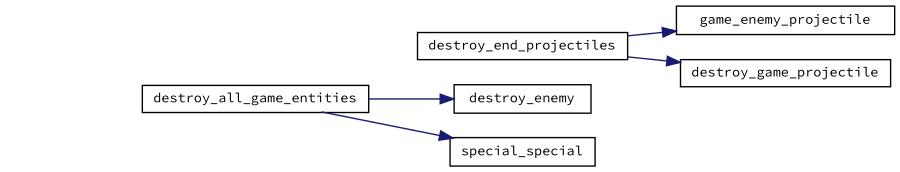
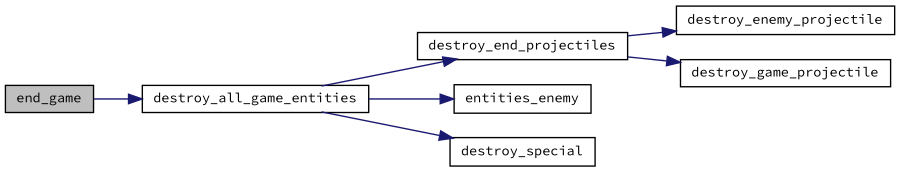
node "game_enemy_projectile": label "game_enemy_projectile" -> "destroy_enemy_projectile"
edge "destroy_all_game_entities" -> "destroy_end_projectiles": added
node "end_game": added
node "destroy_enemy": label "destroy_enemy" -> "entities_enemy"
node "special_special": label "special_special" -> "destroy_special"
